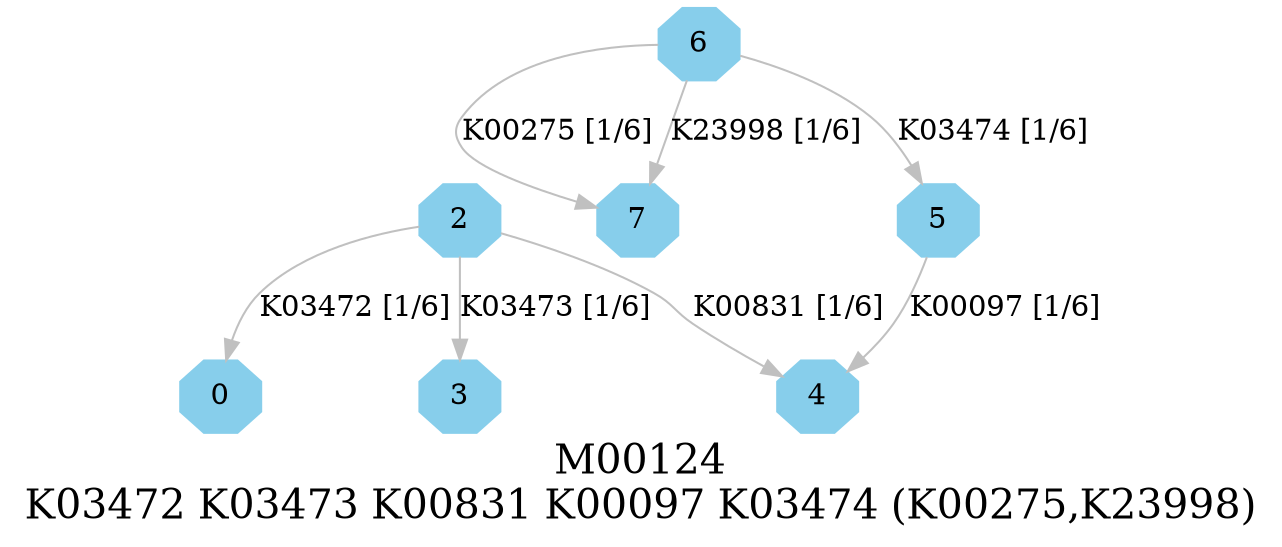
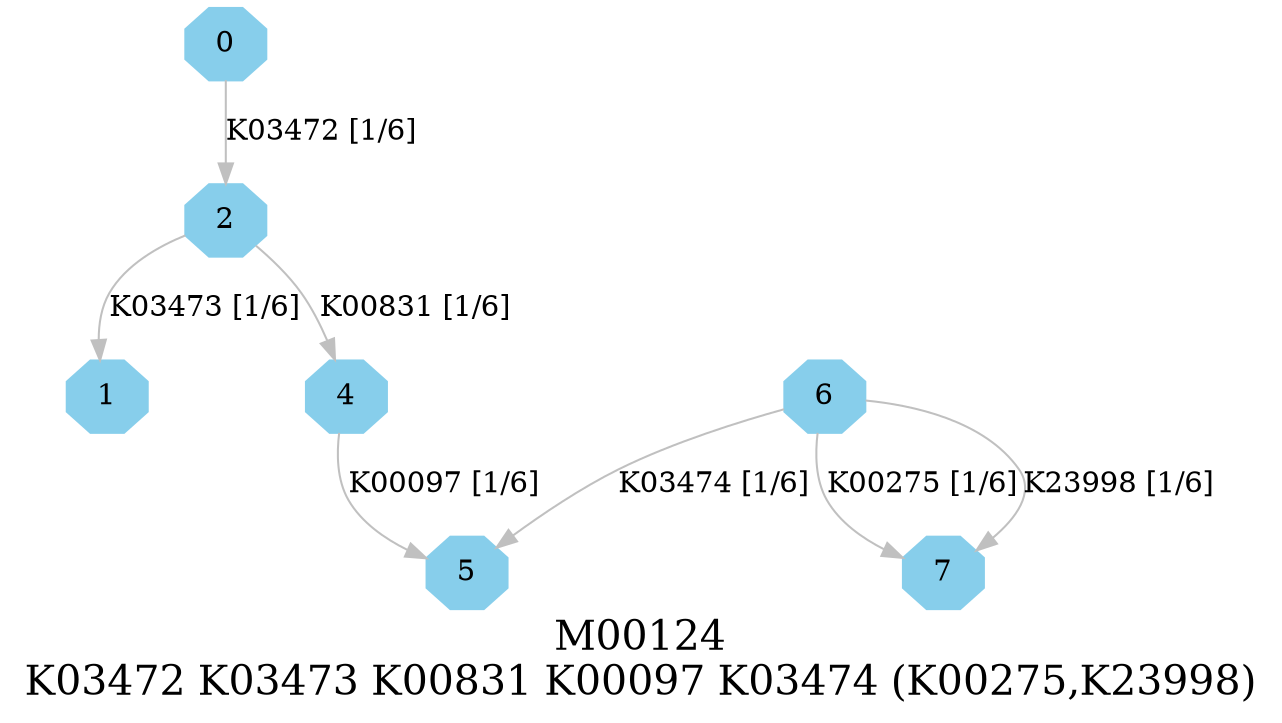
edge "2" -> "0": reversed
edge "5" -> "4": reversed
node "3": label "3" -> "1"
